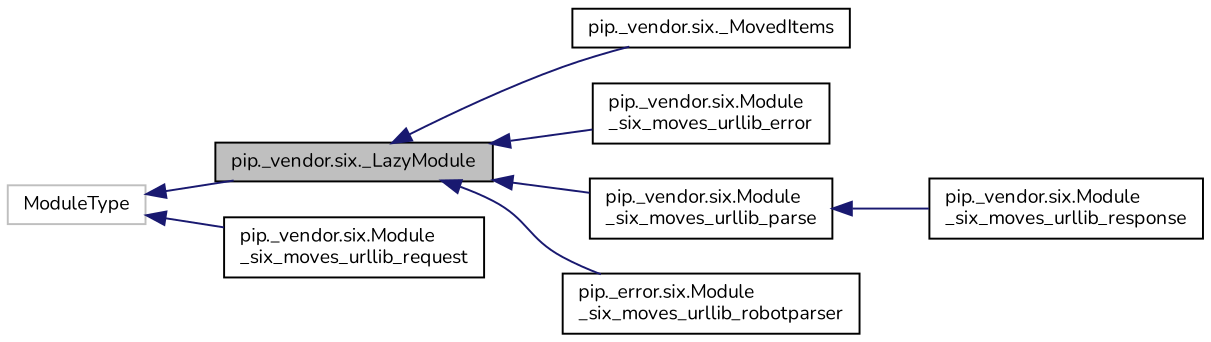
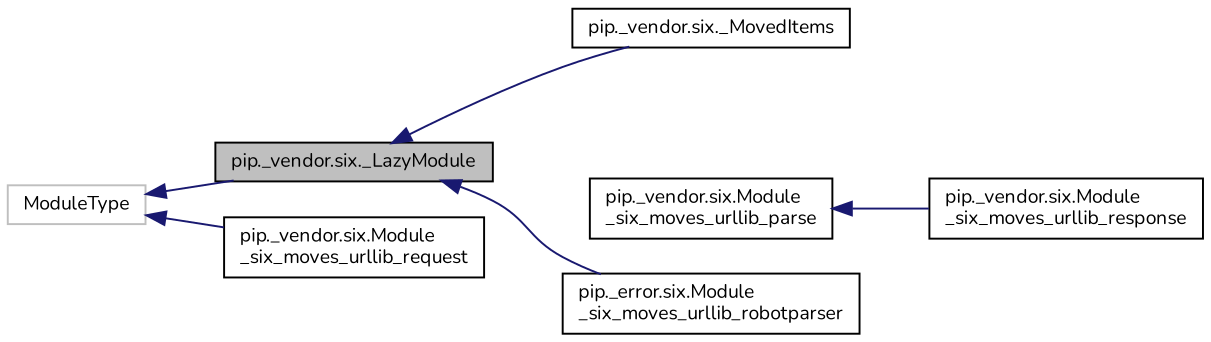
node "pip._vendor.six.Module _six_moves_urllib_error": removed
edge "pip._vendor.six.Module _six_moves_urllib_parse" -> "pip._vendor.six._LazyModule": removed
